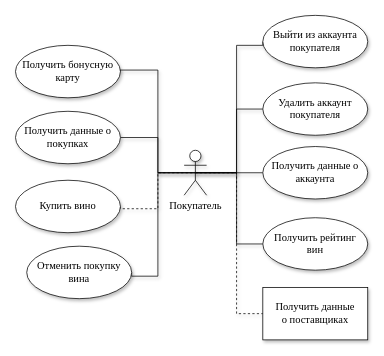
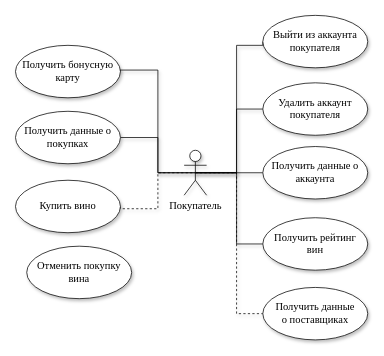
edge "Покупатель" -- "Отменить покупку вина": removed
node "Получить данные о поставщиках": shape rectangle -> ellipse
